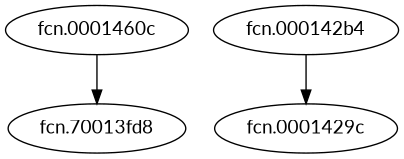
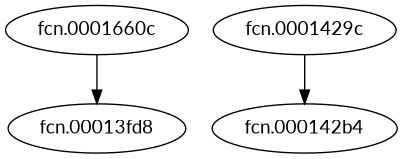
node "fcn.0001460c": label "fcn.0001460c" -> "fcn.0001660c"
edge "fcn.000142b4" -> "fcn.0001429c": reversed
node "fcn.70013fd8": label "fcn.70013fd8" -> "fcn.00013fd8"
